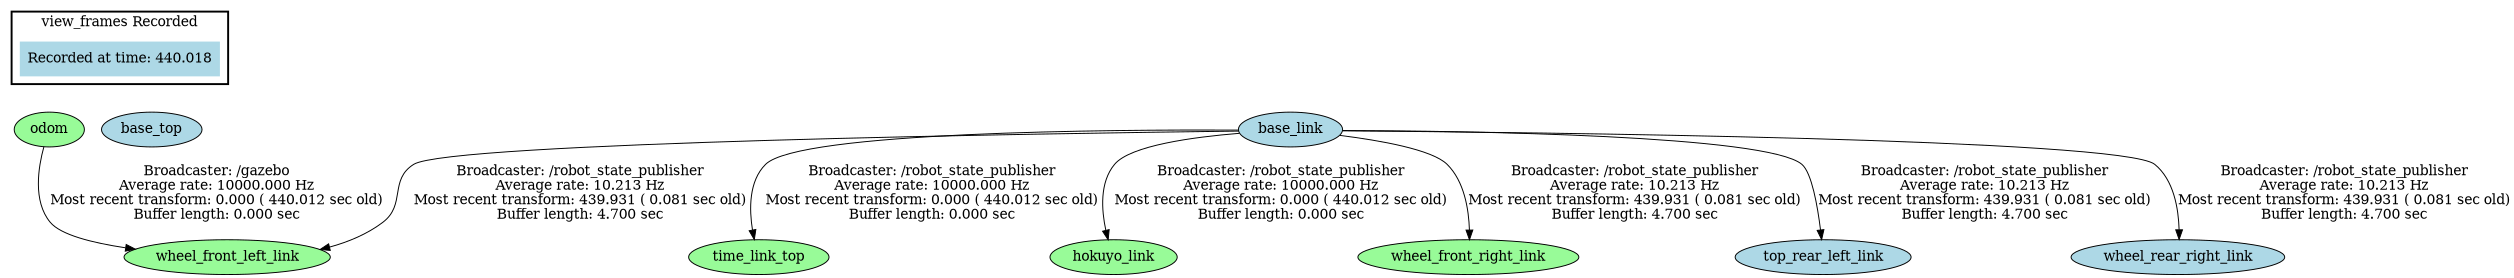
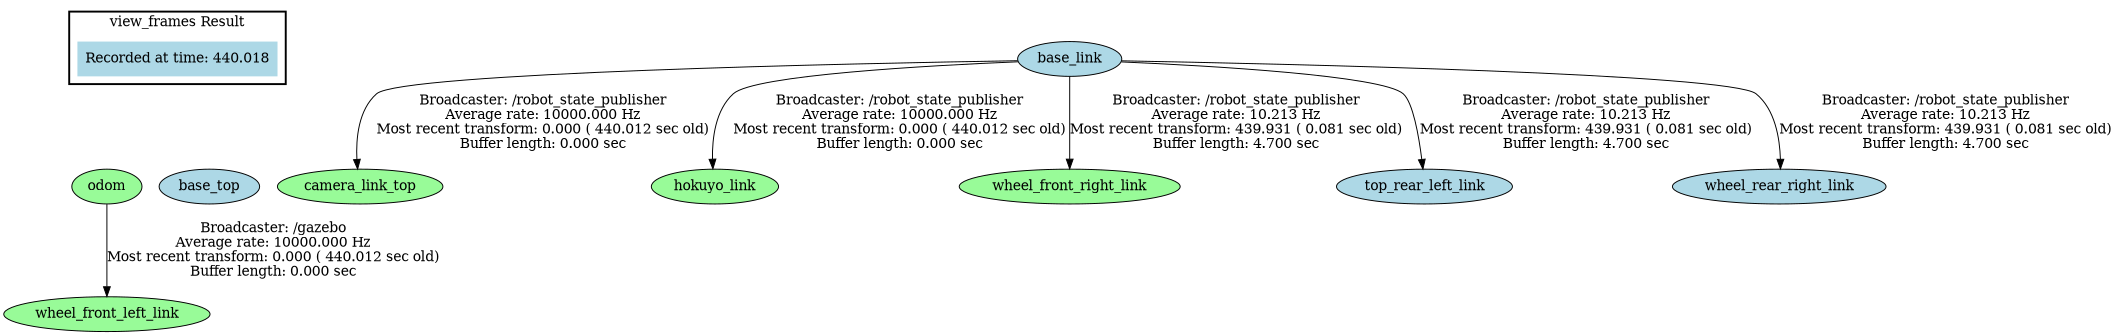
cluster "view_frames Recorded": label "view_frames Recorded" -> "view_frames Result"
edge "base_link" -> "wheel_front_left_link": removed, label "Broadcaster: /robot_state_publisher Average rate: 10.213 Hz Most recent transform: 439.931 ( 0.081 sec old) Buffer length: 4.700 sec"
node "time_link_top": label "time_link_top" -> "camera_link_top"
